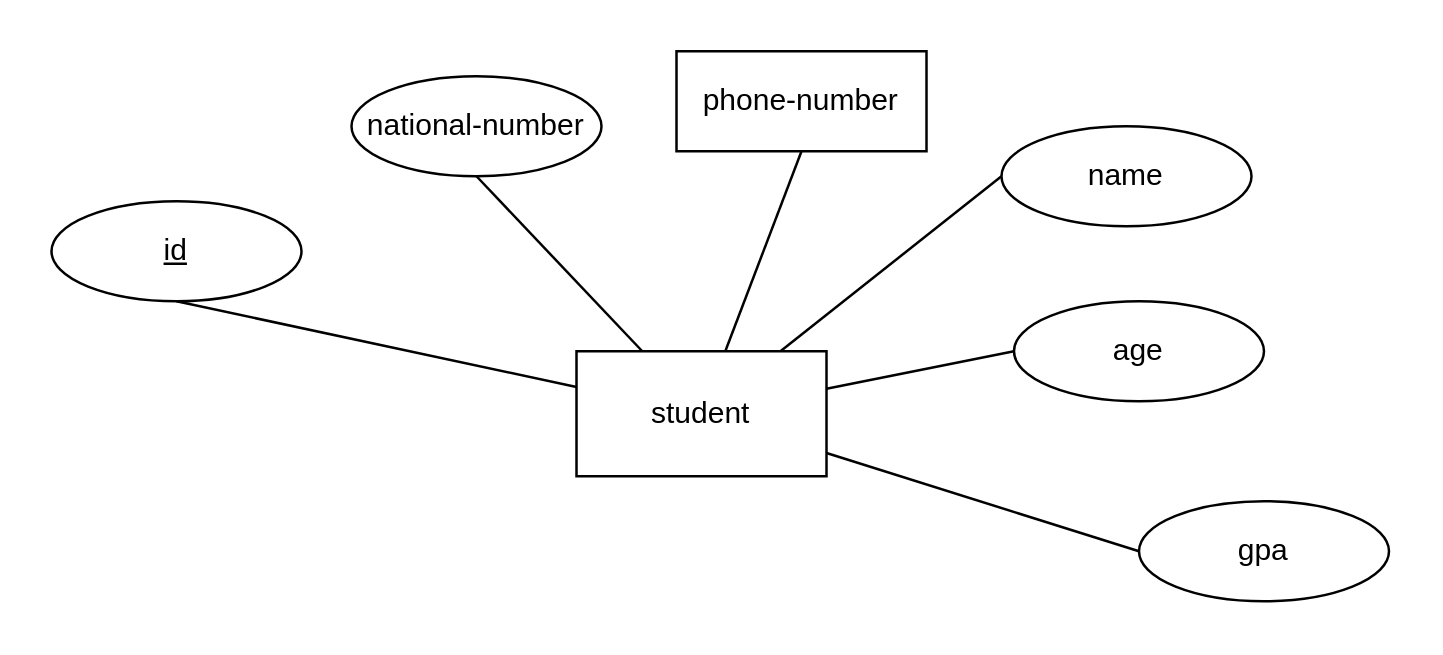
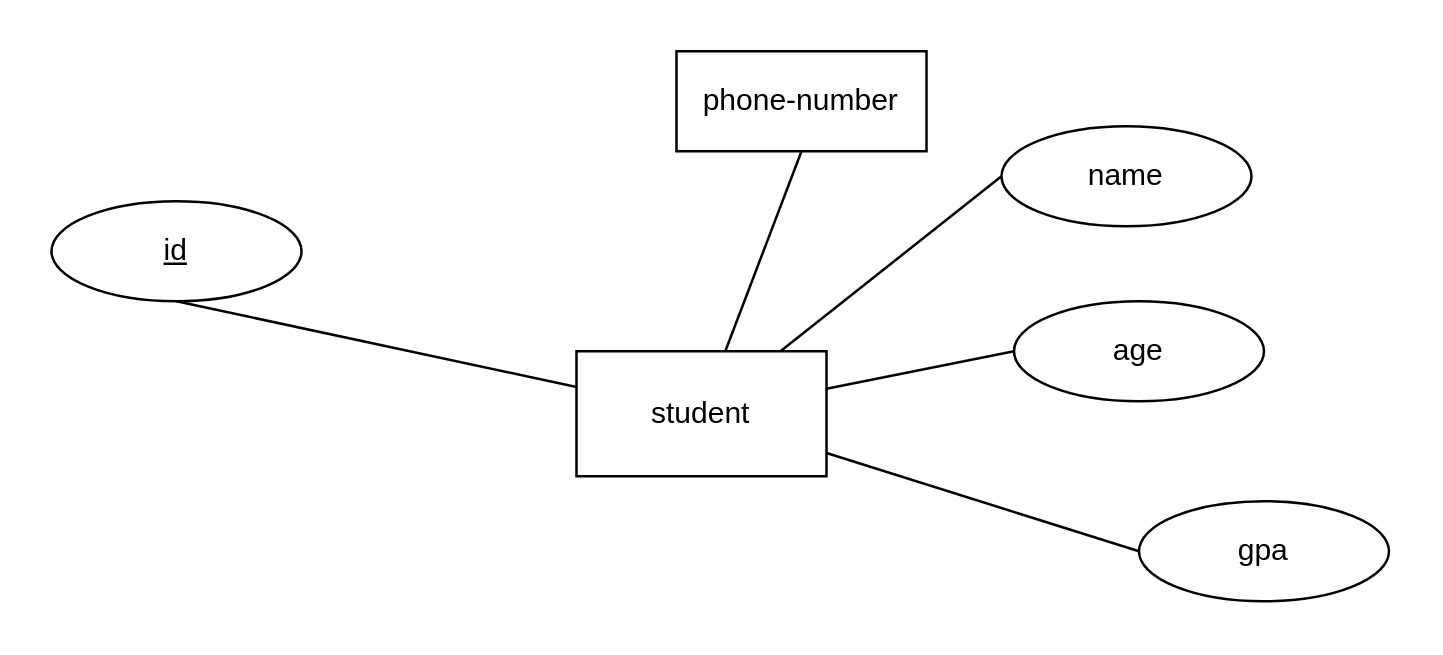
node "national-number": removed
edge "national-number" -- "student": removed
